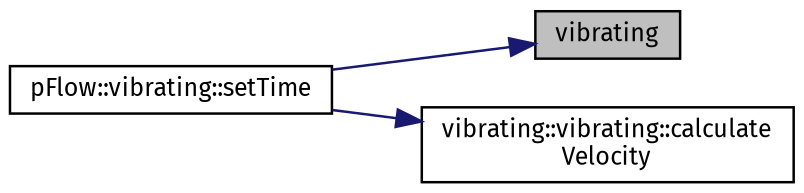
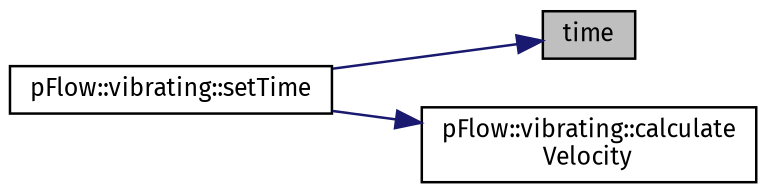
node "vibrating": label "vibrating" -> "time"
node "vibrating::vibrating::calculate Velocity": label "vibrating::vibrating::calculate Velocity" -> "pFlow::vibrating::calculate Velocity"
